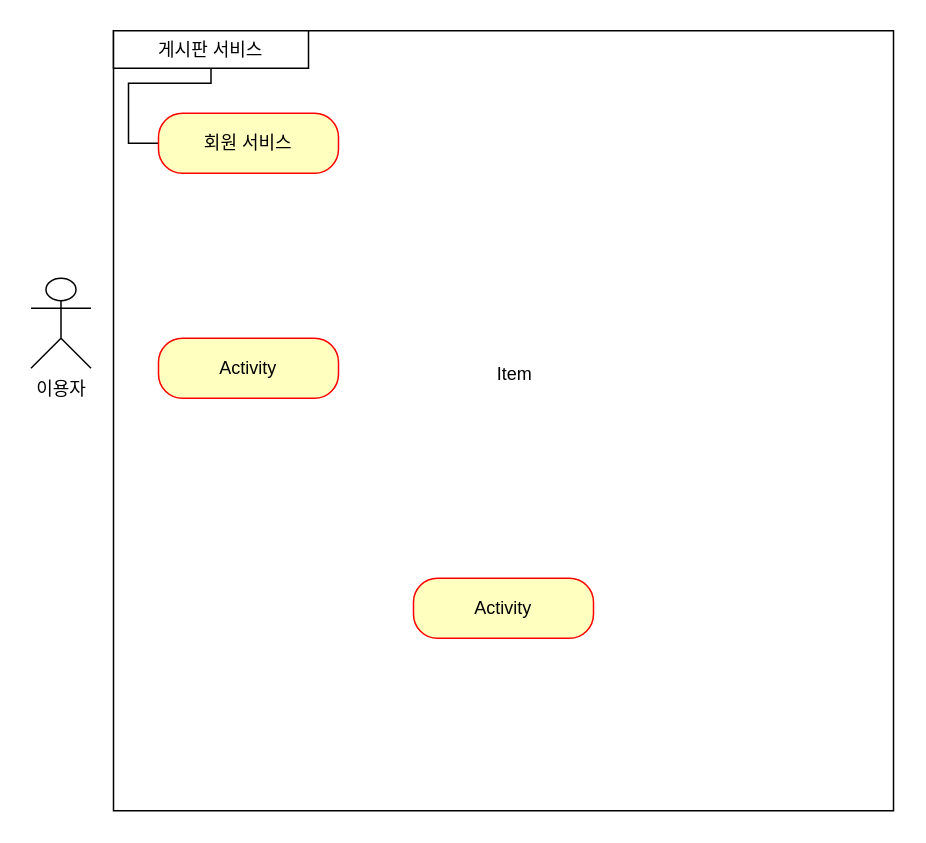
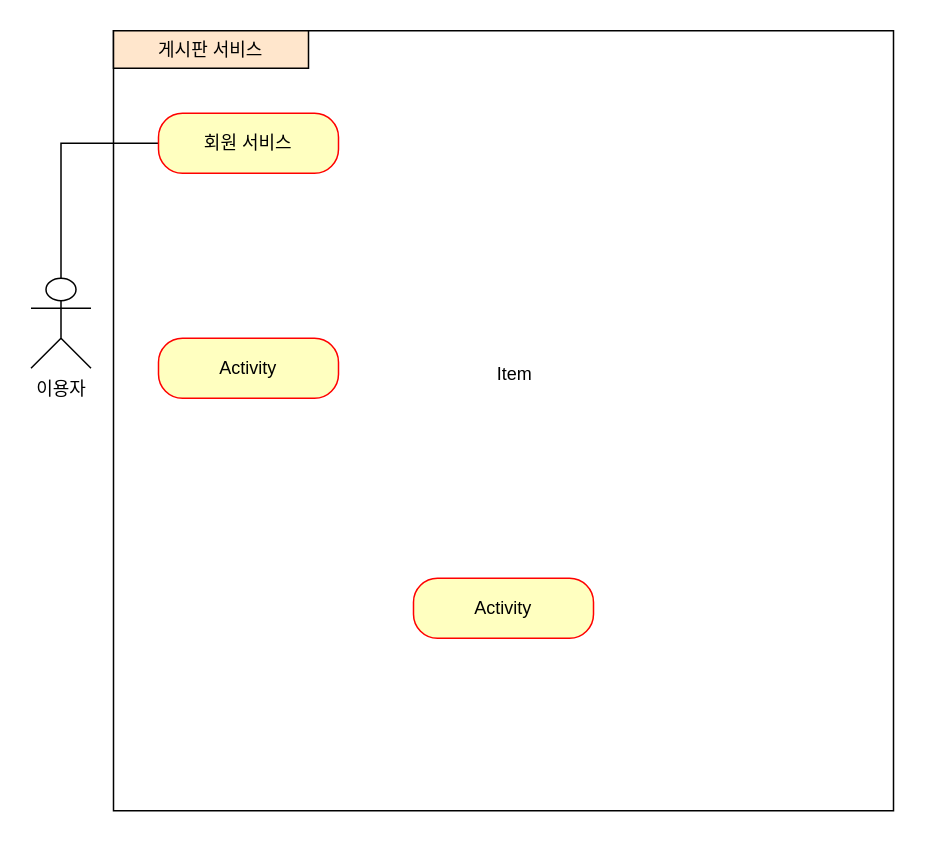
node "게시판 서비스": fillcolor #ffffff -> #ffe6cc
edge "게시판 서비스" -- "회원 서비스": now "이용자" -- "회원 서비스"
